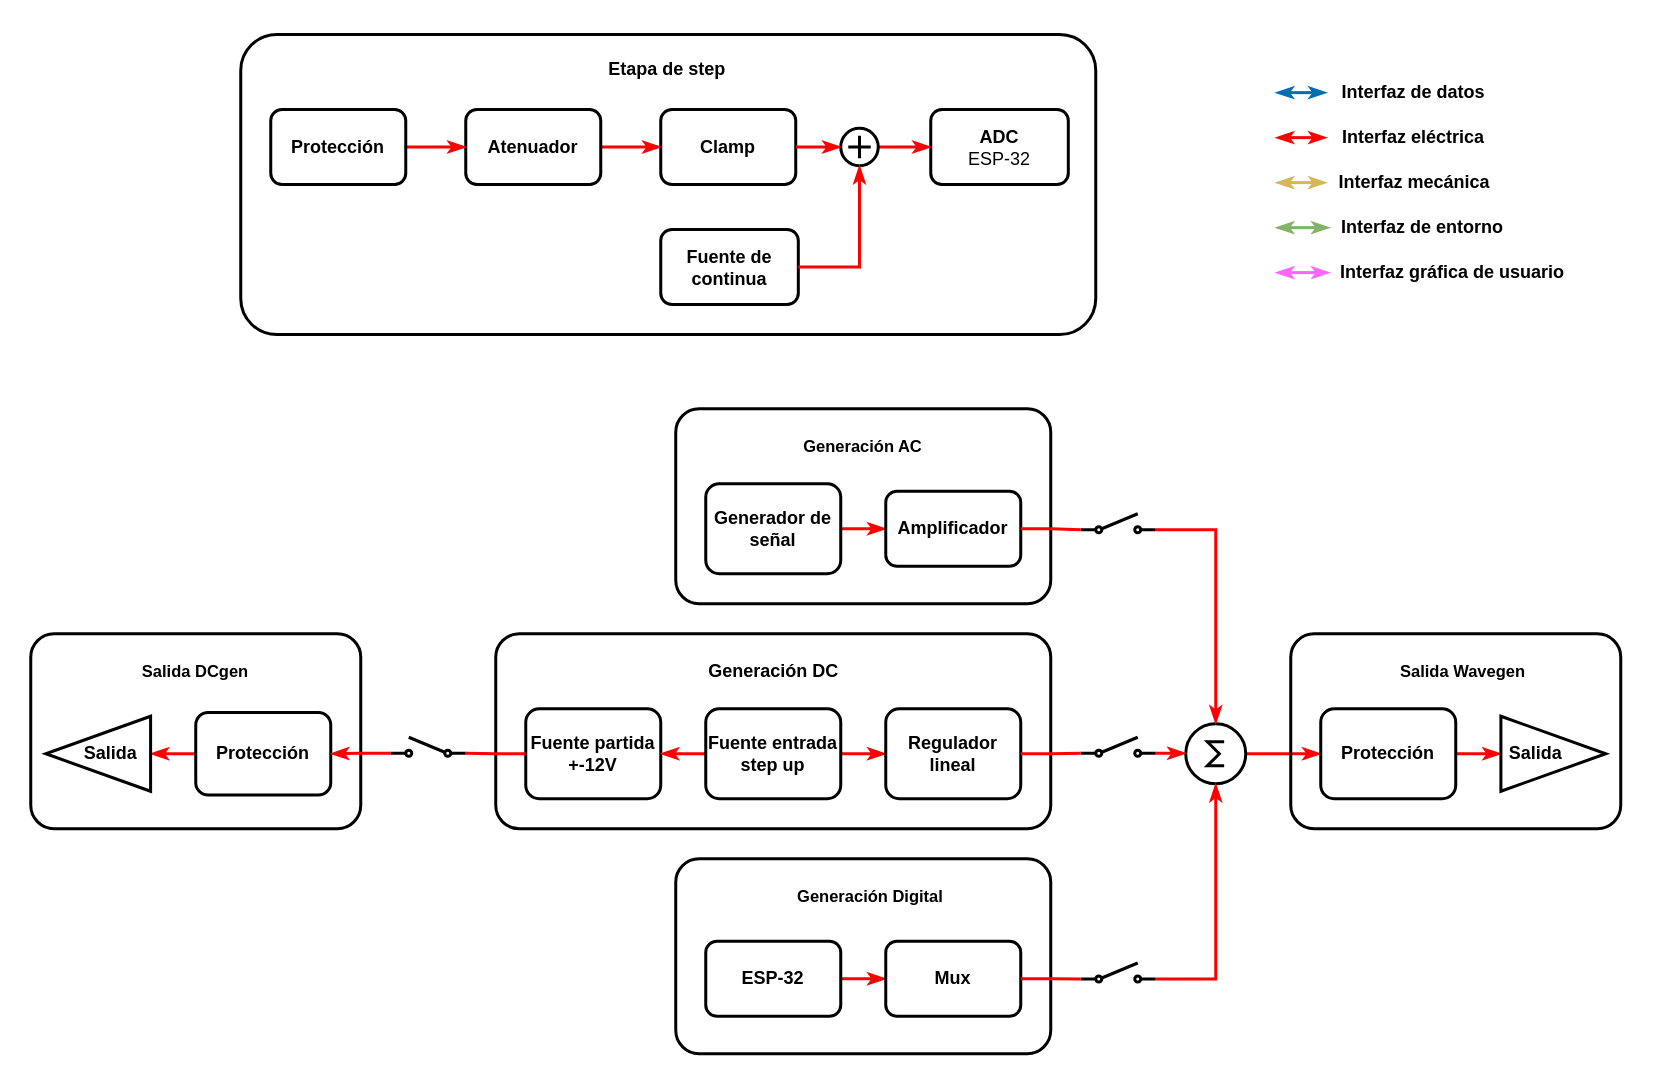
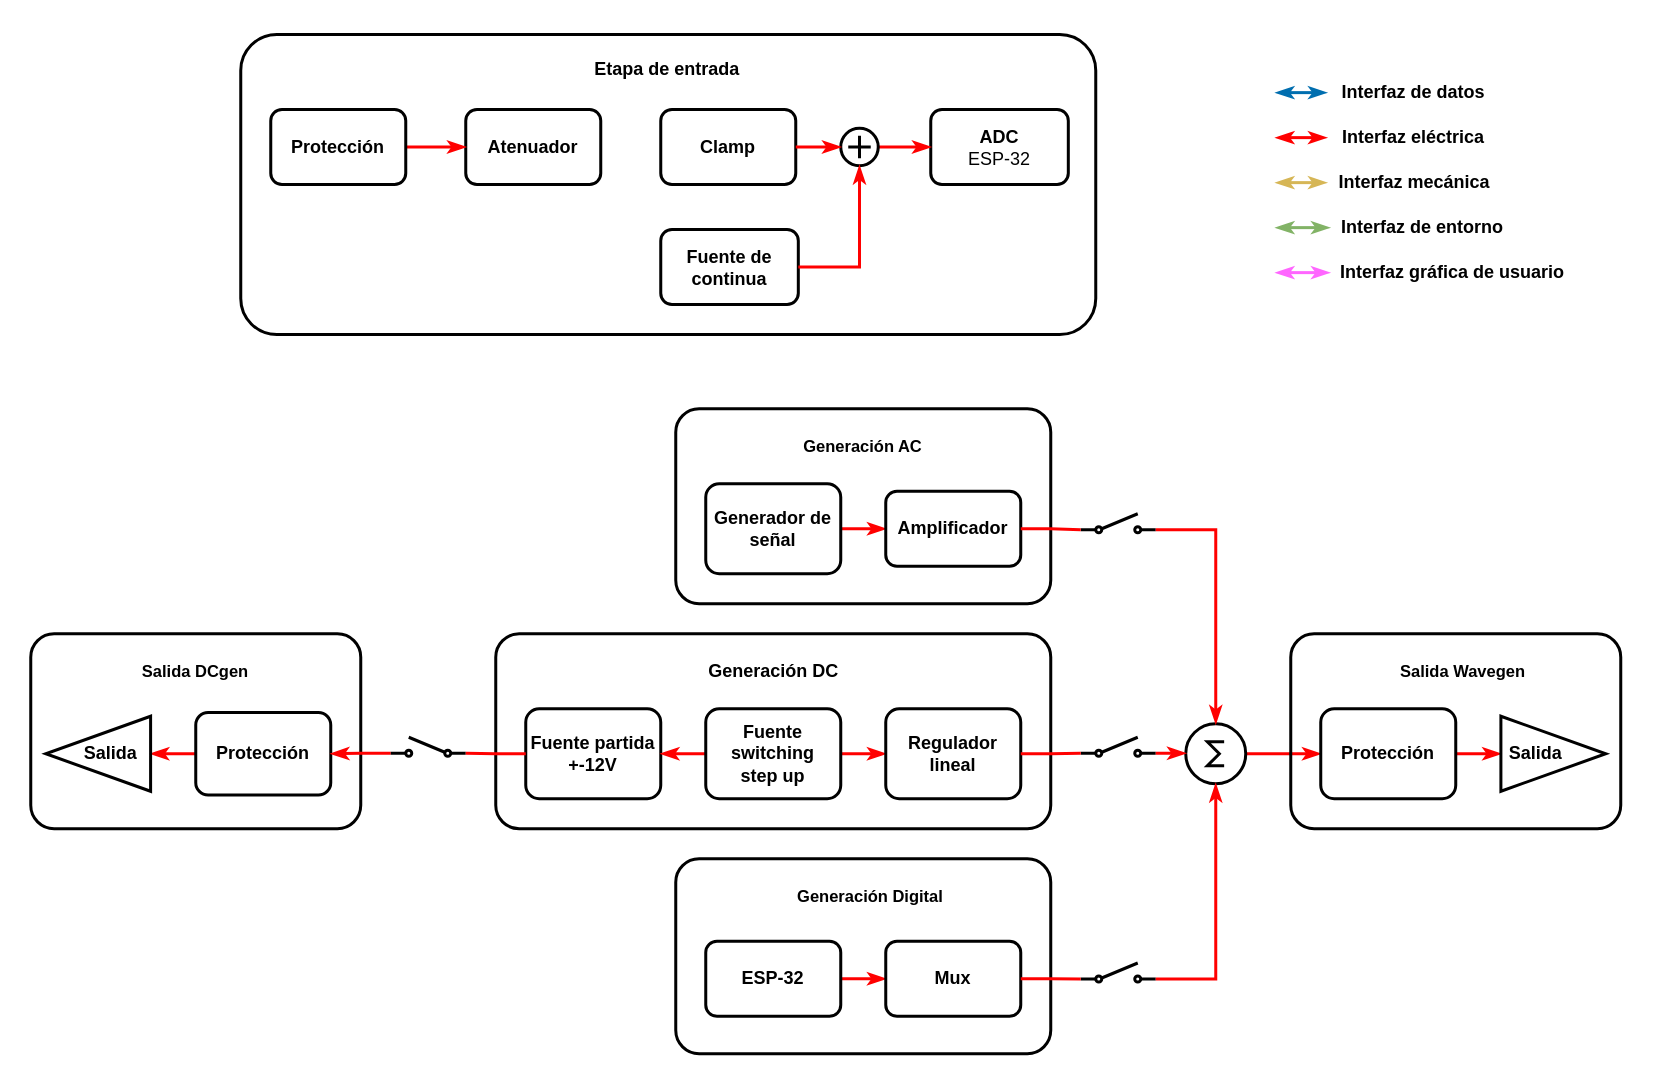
node "Etapa de step": label "Etapa de step" -> "Etapa de entrada"
edge "Atenuador" -> "Clamp": removed
node "Fuente entrada step up": label "Fuente entrada step up" -> "Fuente switching step up"
